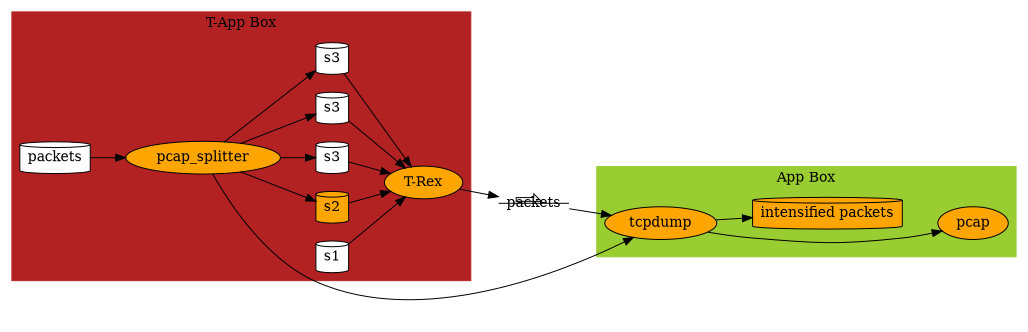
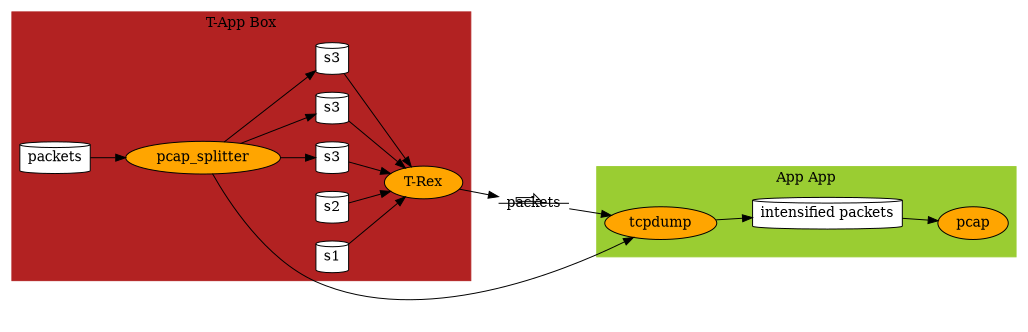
cluster "App Box": label "App Box" -> "App App"
edge "pcap_splitter" -> "s2": removed
node "s2": fillcolor orange -> white
node "intensified packets": fillcolor orange -> white
edge "tcpdump" -> "pcap": now "intensified packets" -> "pcap"
